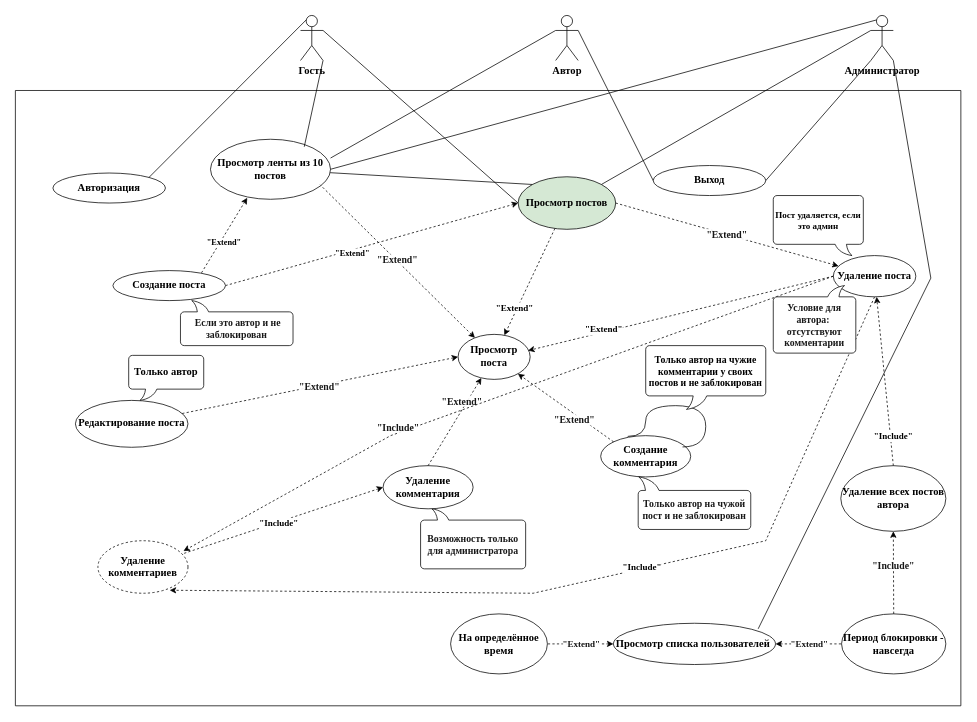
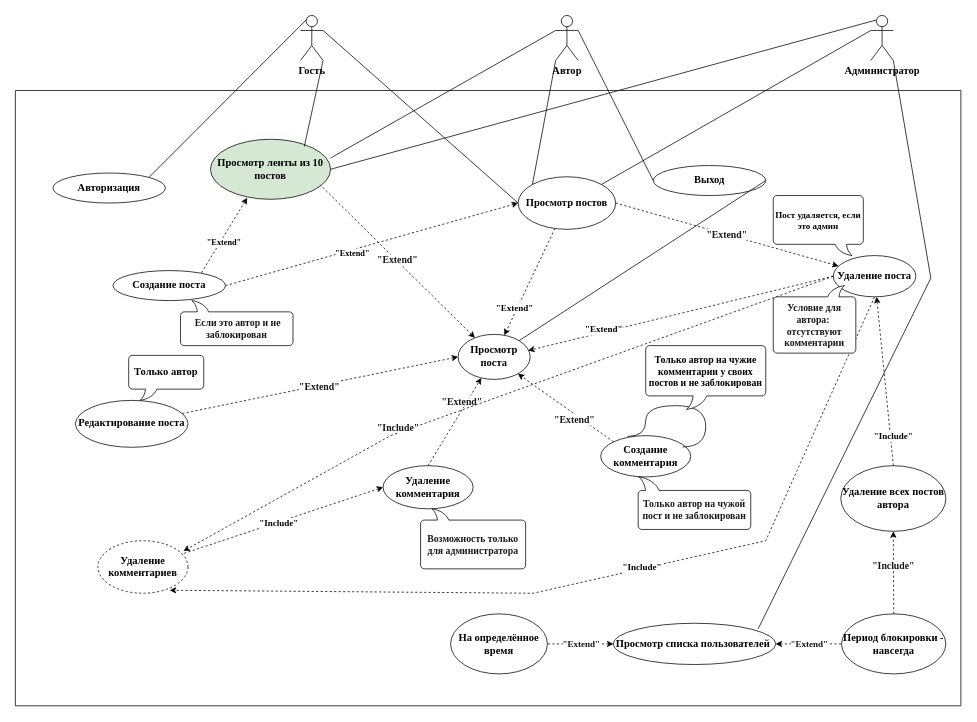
edge "Администратор" -- "Выход": now "Просмотр поста" -- "Выход"
node "Просмотр ленты из 10 постов": fillcolor #ffffff -> #d5e8d4
edge "Просмотр ленты из 10 постов" -- "Просмотр постов": now "Автор" -- "Просмотр постов"
node "Просмотр постов": fillcolor #d5e8d4 -> #ffffff
